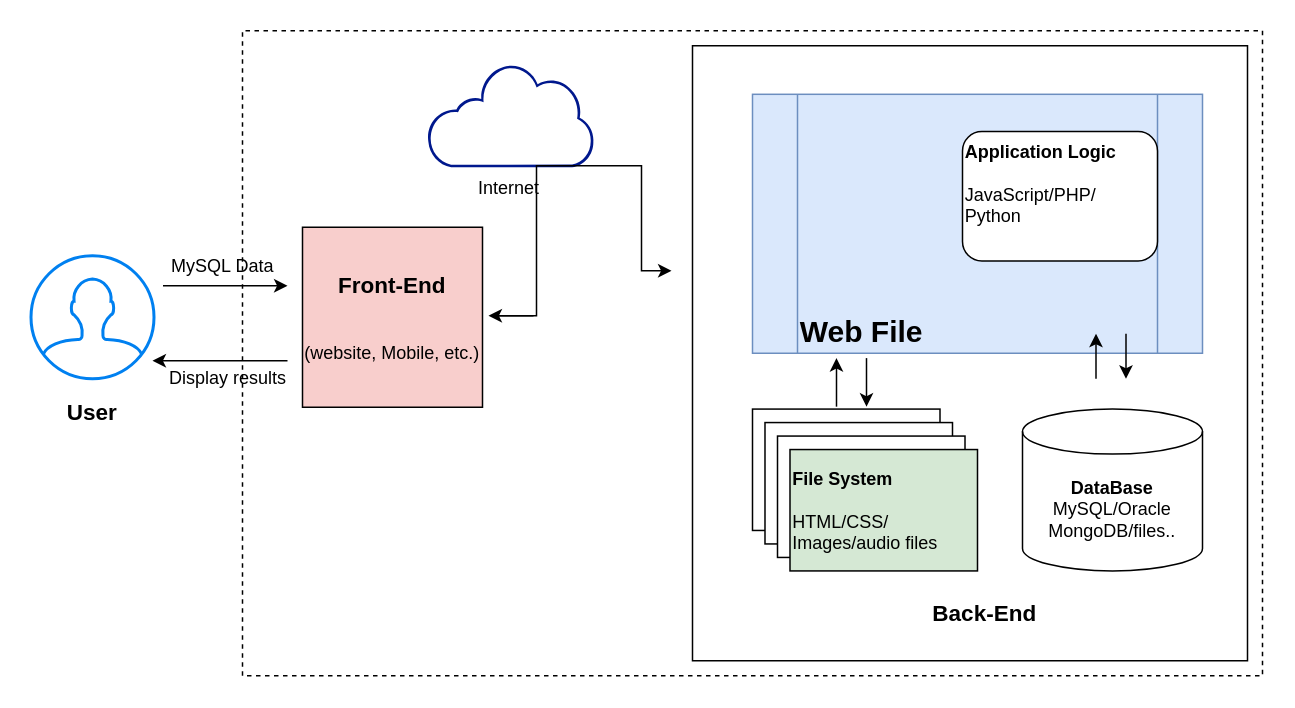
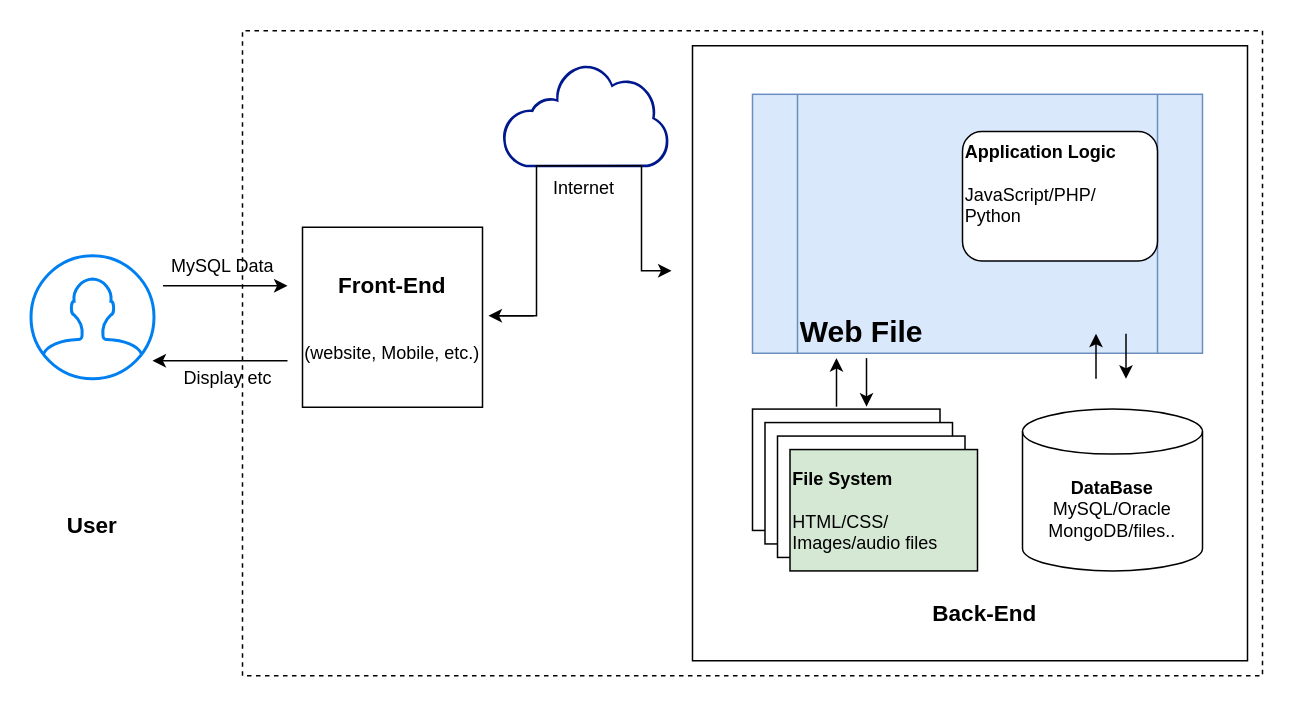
node "Internet": moved (510, 116) -> (585, 116)
node "Front-End (website, Mobile, etc.)": fillcolor #f8cecc -> #ffffff
node "Display results": label "Display results" -> "Display etc"
node "User": moved (92, 412) -> (92, 524)
